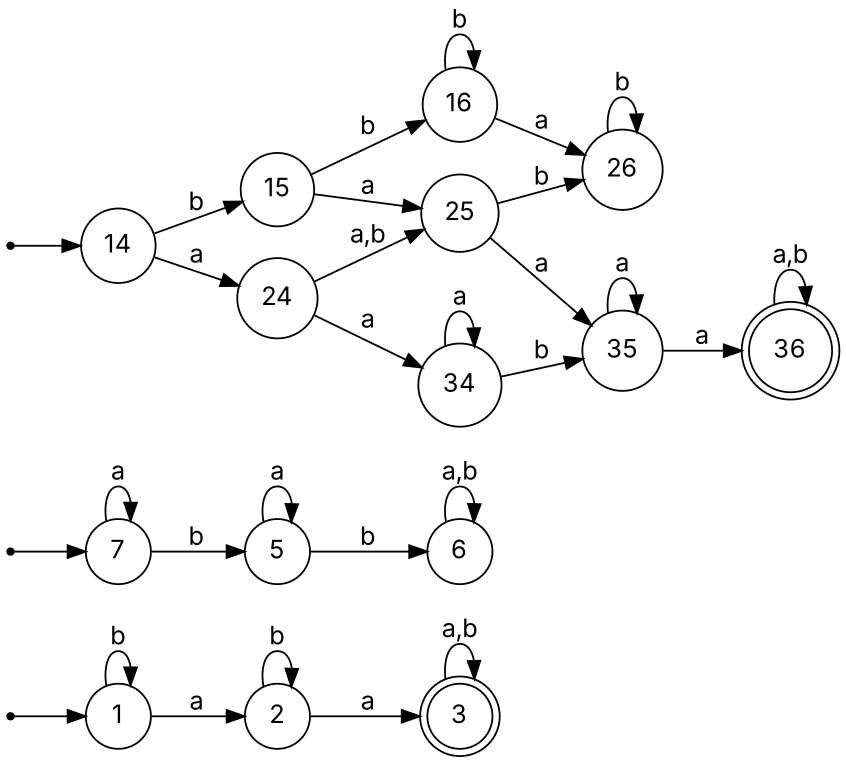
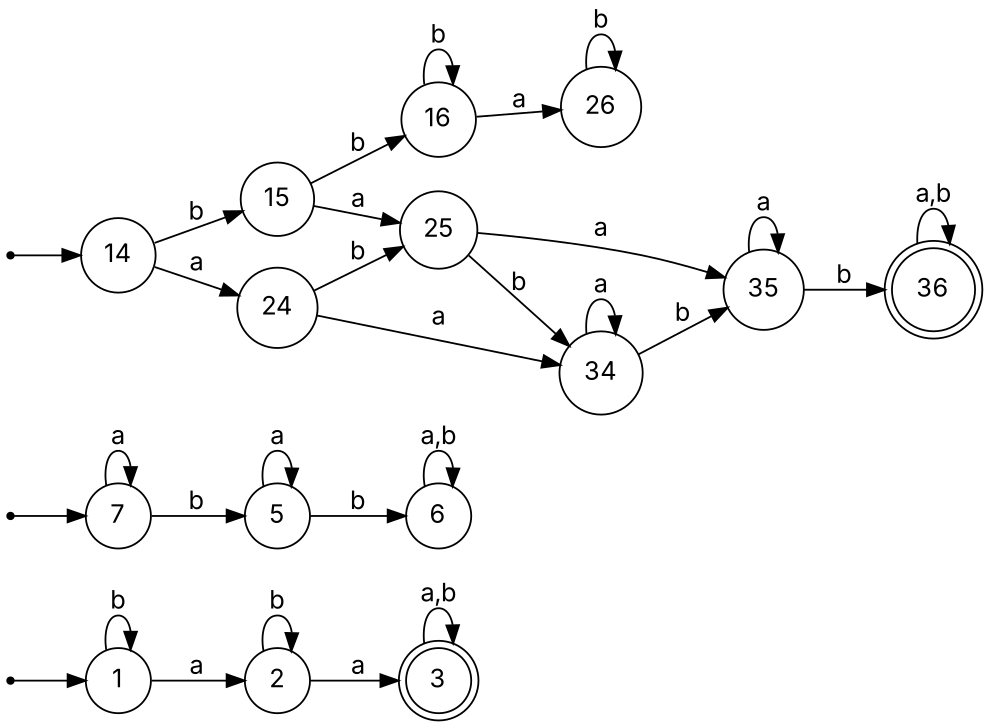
edge "25" -> "26": now "25" -> "34"
edge "24" -> "25": label "a,b" -> "b"
edge "35" -> "36": label "a" -> "b"
